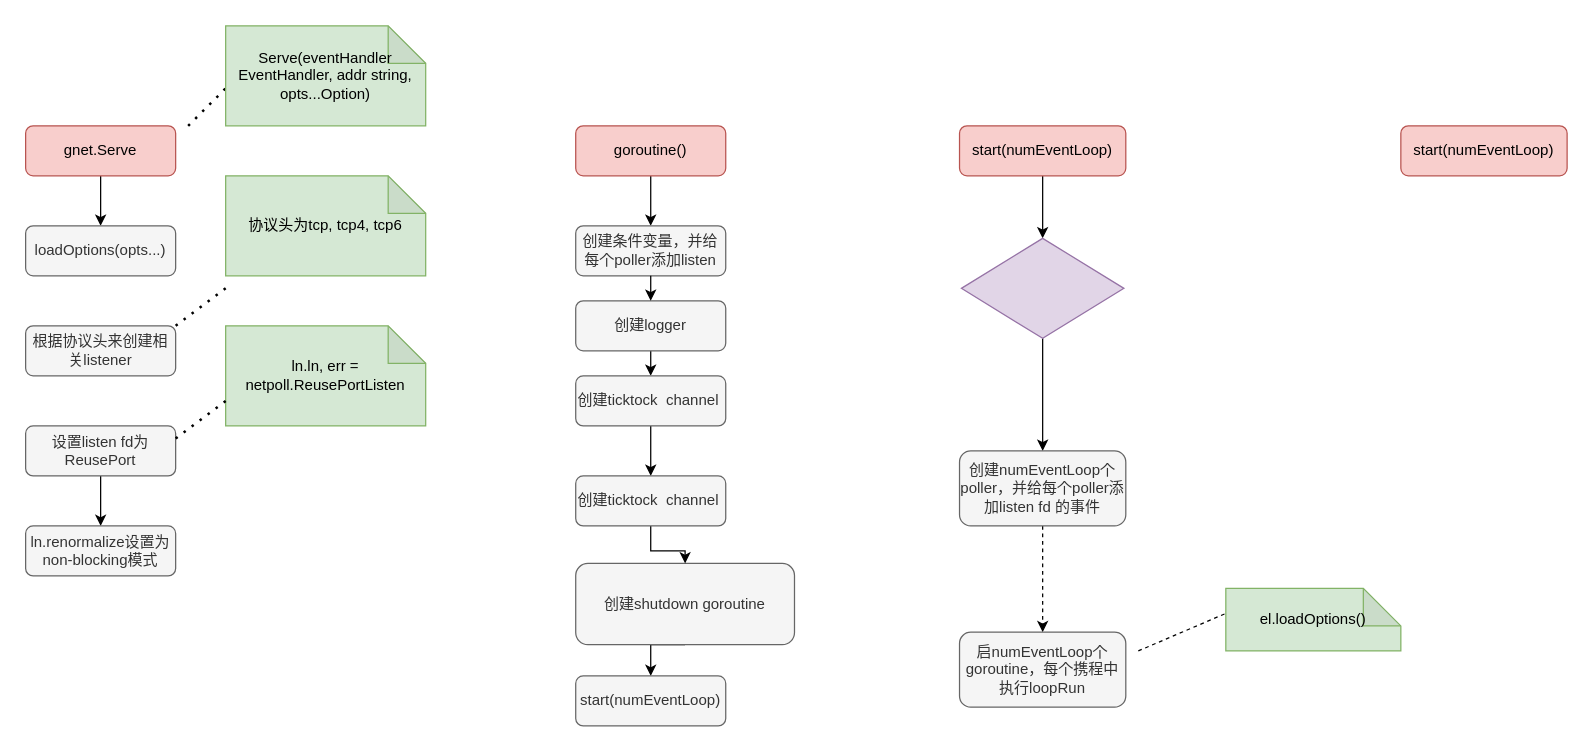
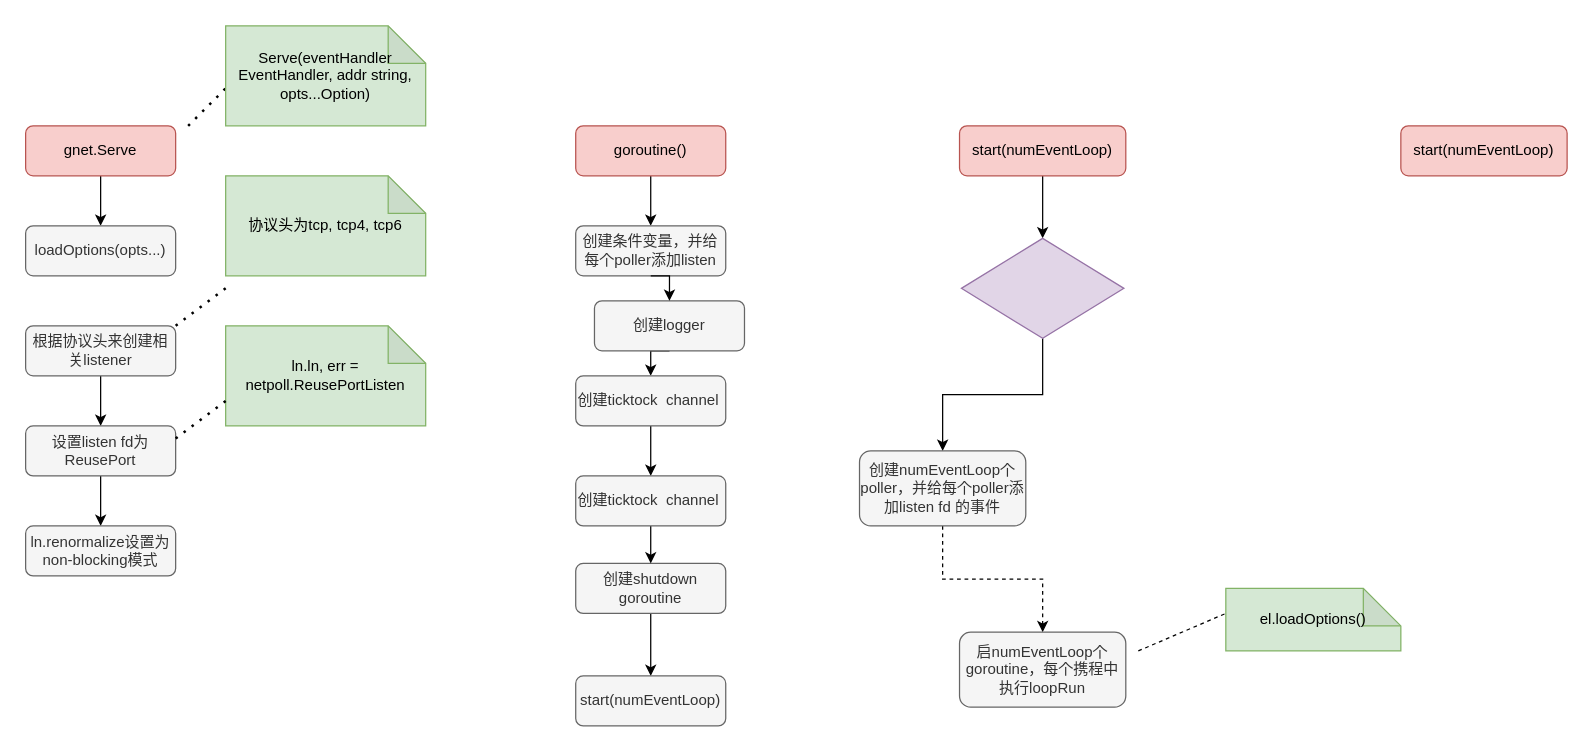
node "创建logger": moved (651, 326) -> (669, 326)
edge "根据协议头来创建相关listener" -> "设置listen fd为ReusePort": added
node "创建numEventLoop个poller，并给每个poller添加listen fd 的事件": moved (1043, 488) -> (943, 488)
node "创建shutdown goroutine": size 219x81 -> 150x50
